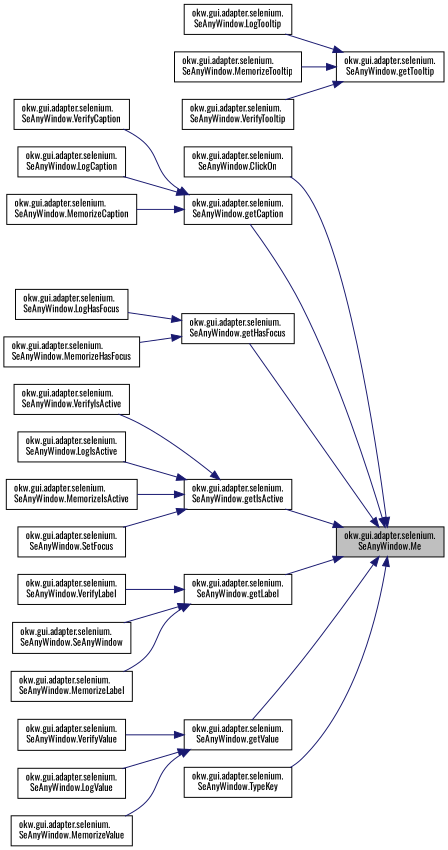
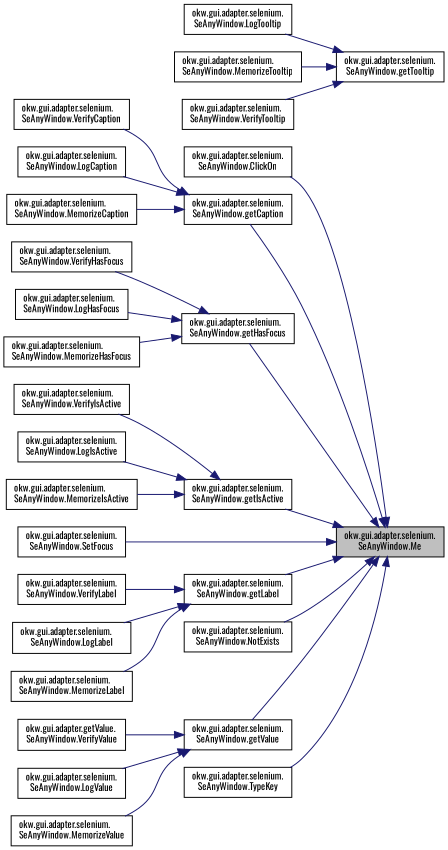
node "okw.gui.adapter.selenium. SeAnyWindow.VerifyHasFocus": added
edge "okw.gui.adapter.selenium. SeAnyWindow.SetFocus" -> "okw.gui.adapter.selenium. SeAnyWindow.getIsActive": now "okw.gui.adapter.selenium. SeAnyWindow.SetFocus" -> "okw.gui.adapter.selenium. SeAnyWindow.Me"
node "okw.gui.adapter.selenium. SeAnyWindow.NotExists": added
node "okw.gui.adapter.selenium. SeAnyWindow.SeAnyWindow": label "okw.gui.adapter.selenium. SeAnyWindow.SeAnyWindow" -> "okw.gui.adapter.selenium. SeAnyWindow.LogLabel"
node "okw.gui.adapter.selenium. SeAnyWindow.VerifyValue": label "okw.gui.adapter.selenium. SeAnyWindow.VerifyValue" -> "okw.gui.adapter.getValue. SeAnyWindow.VerifyValue"
